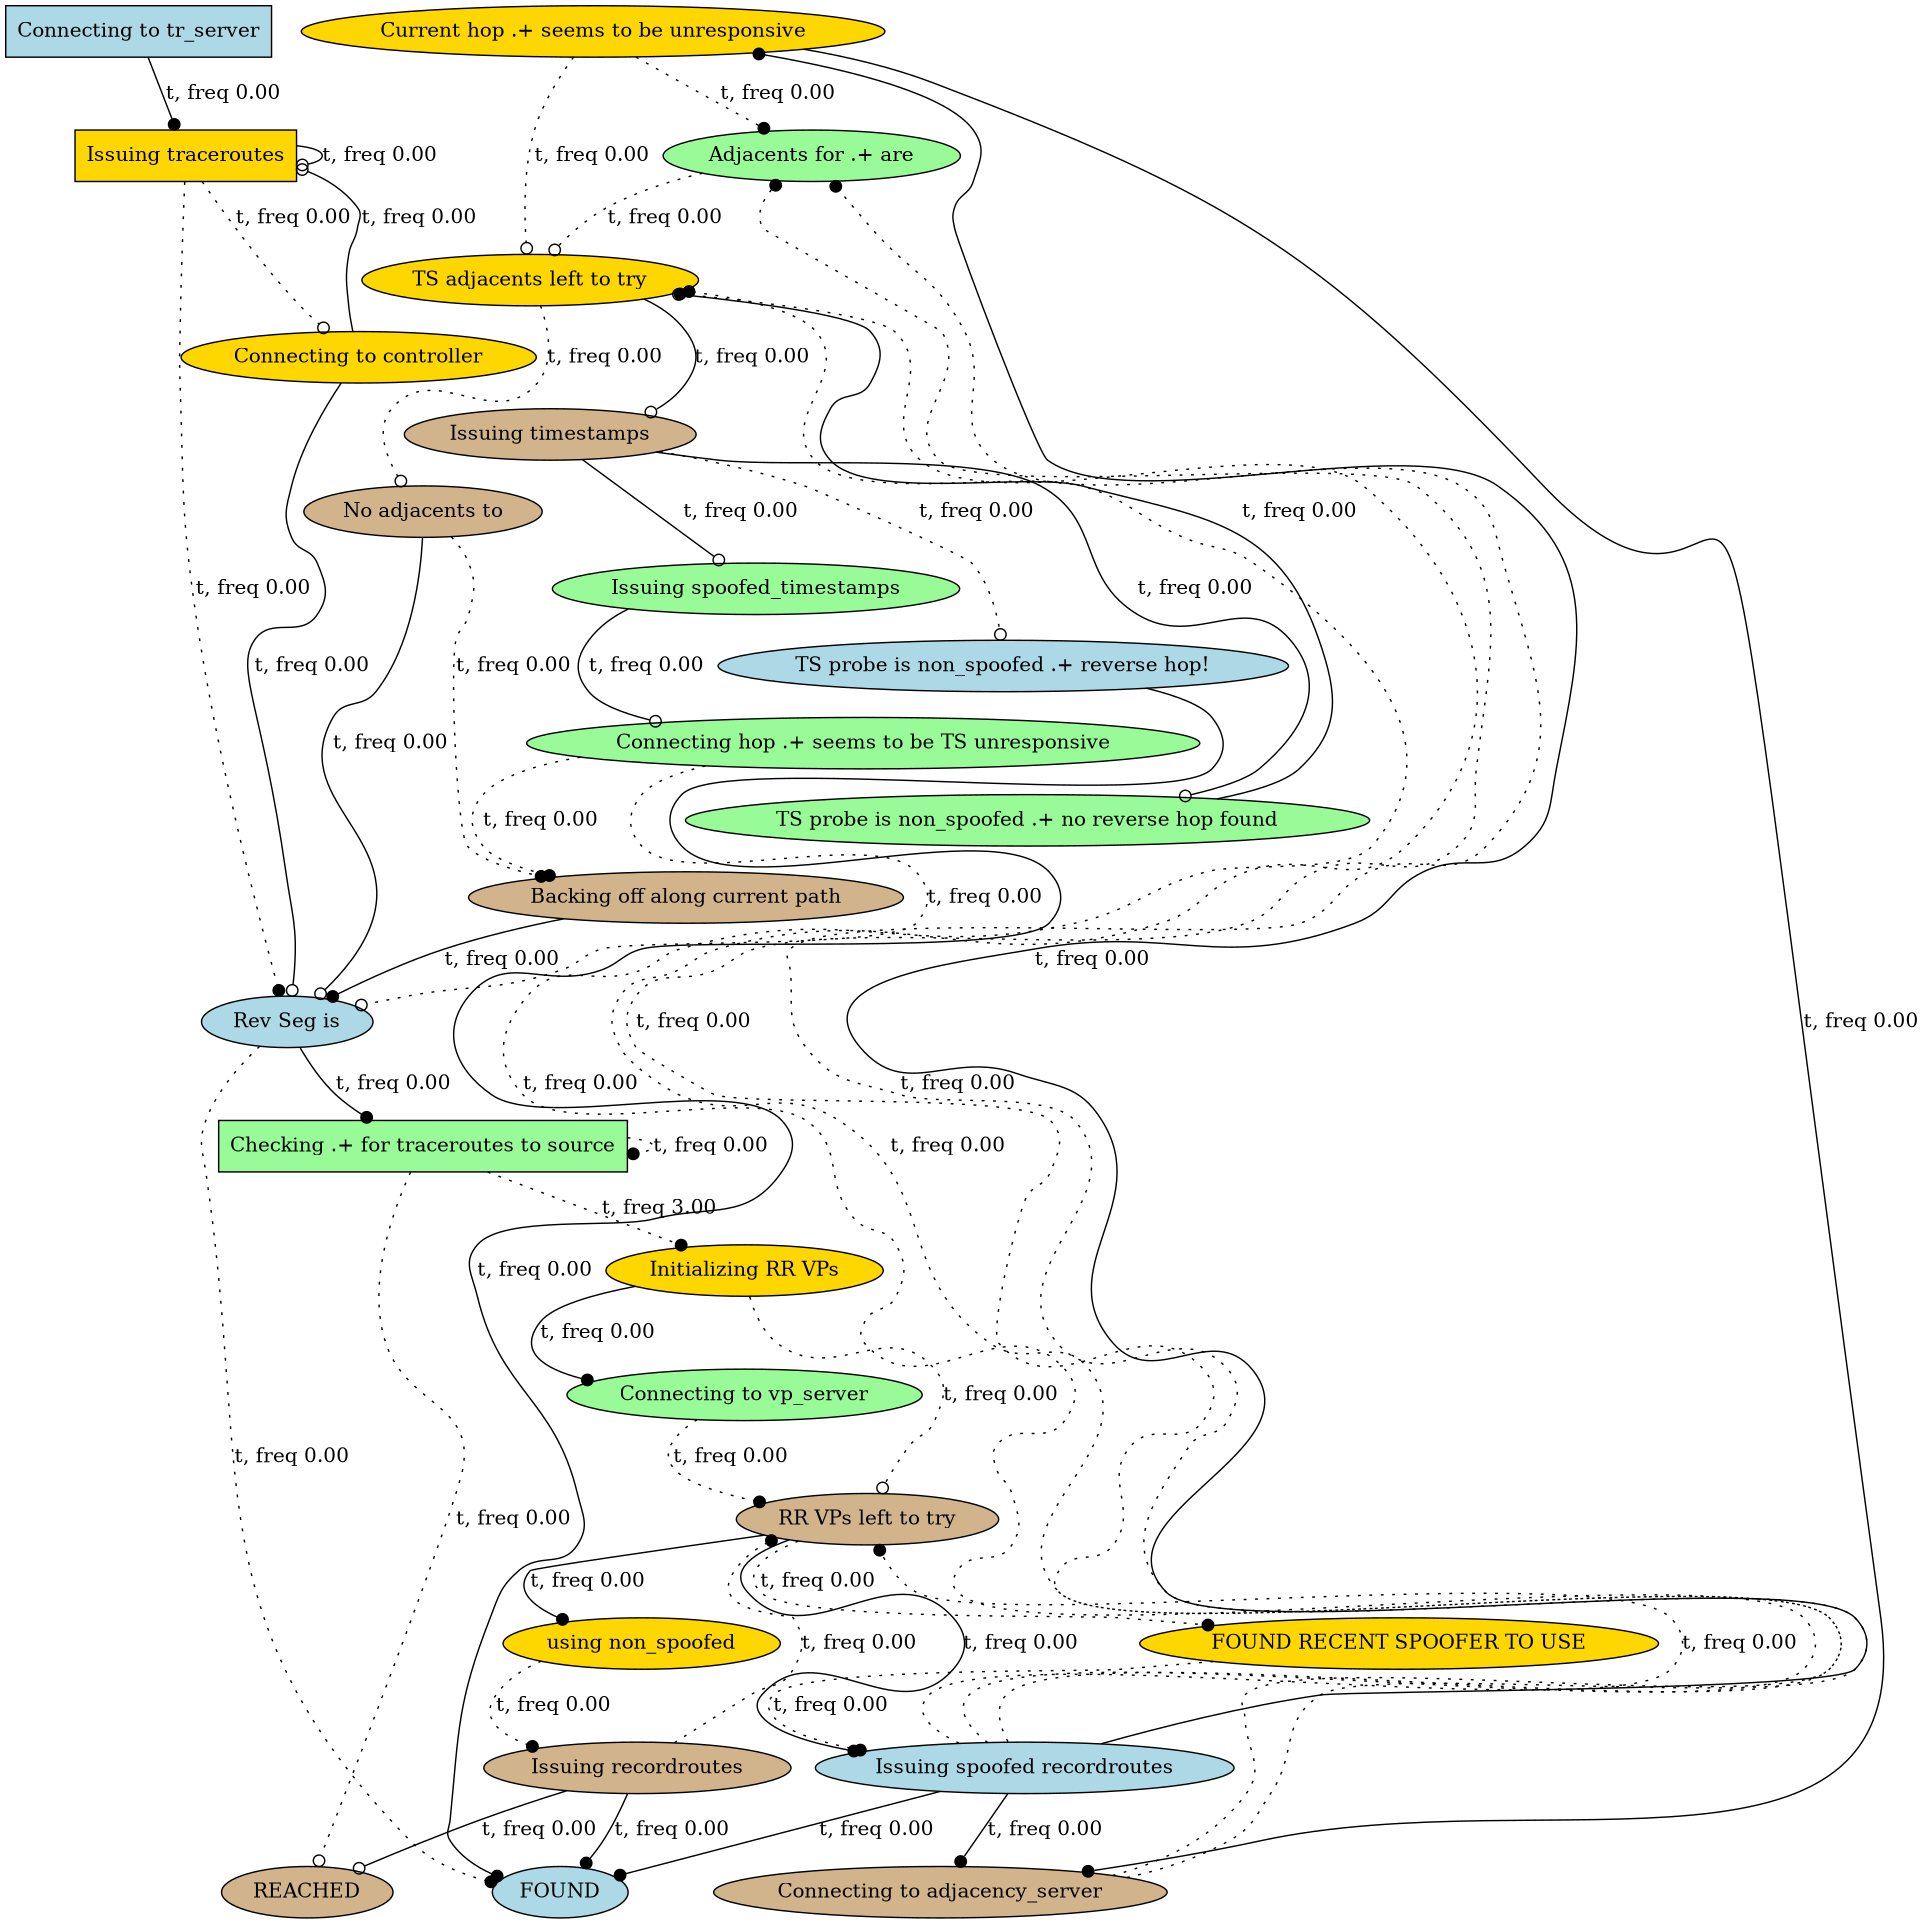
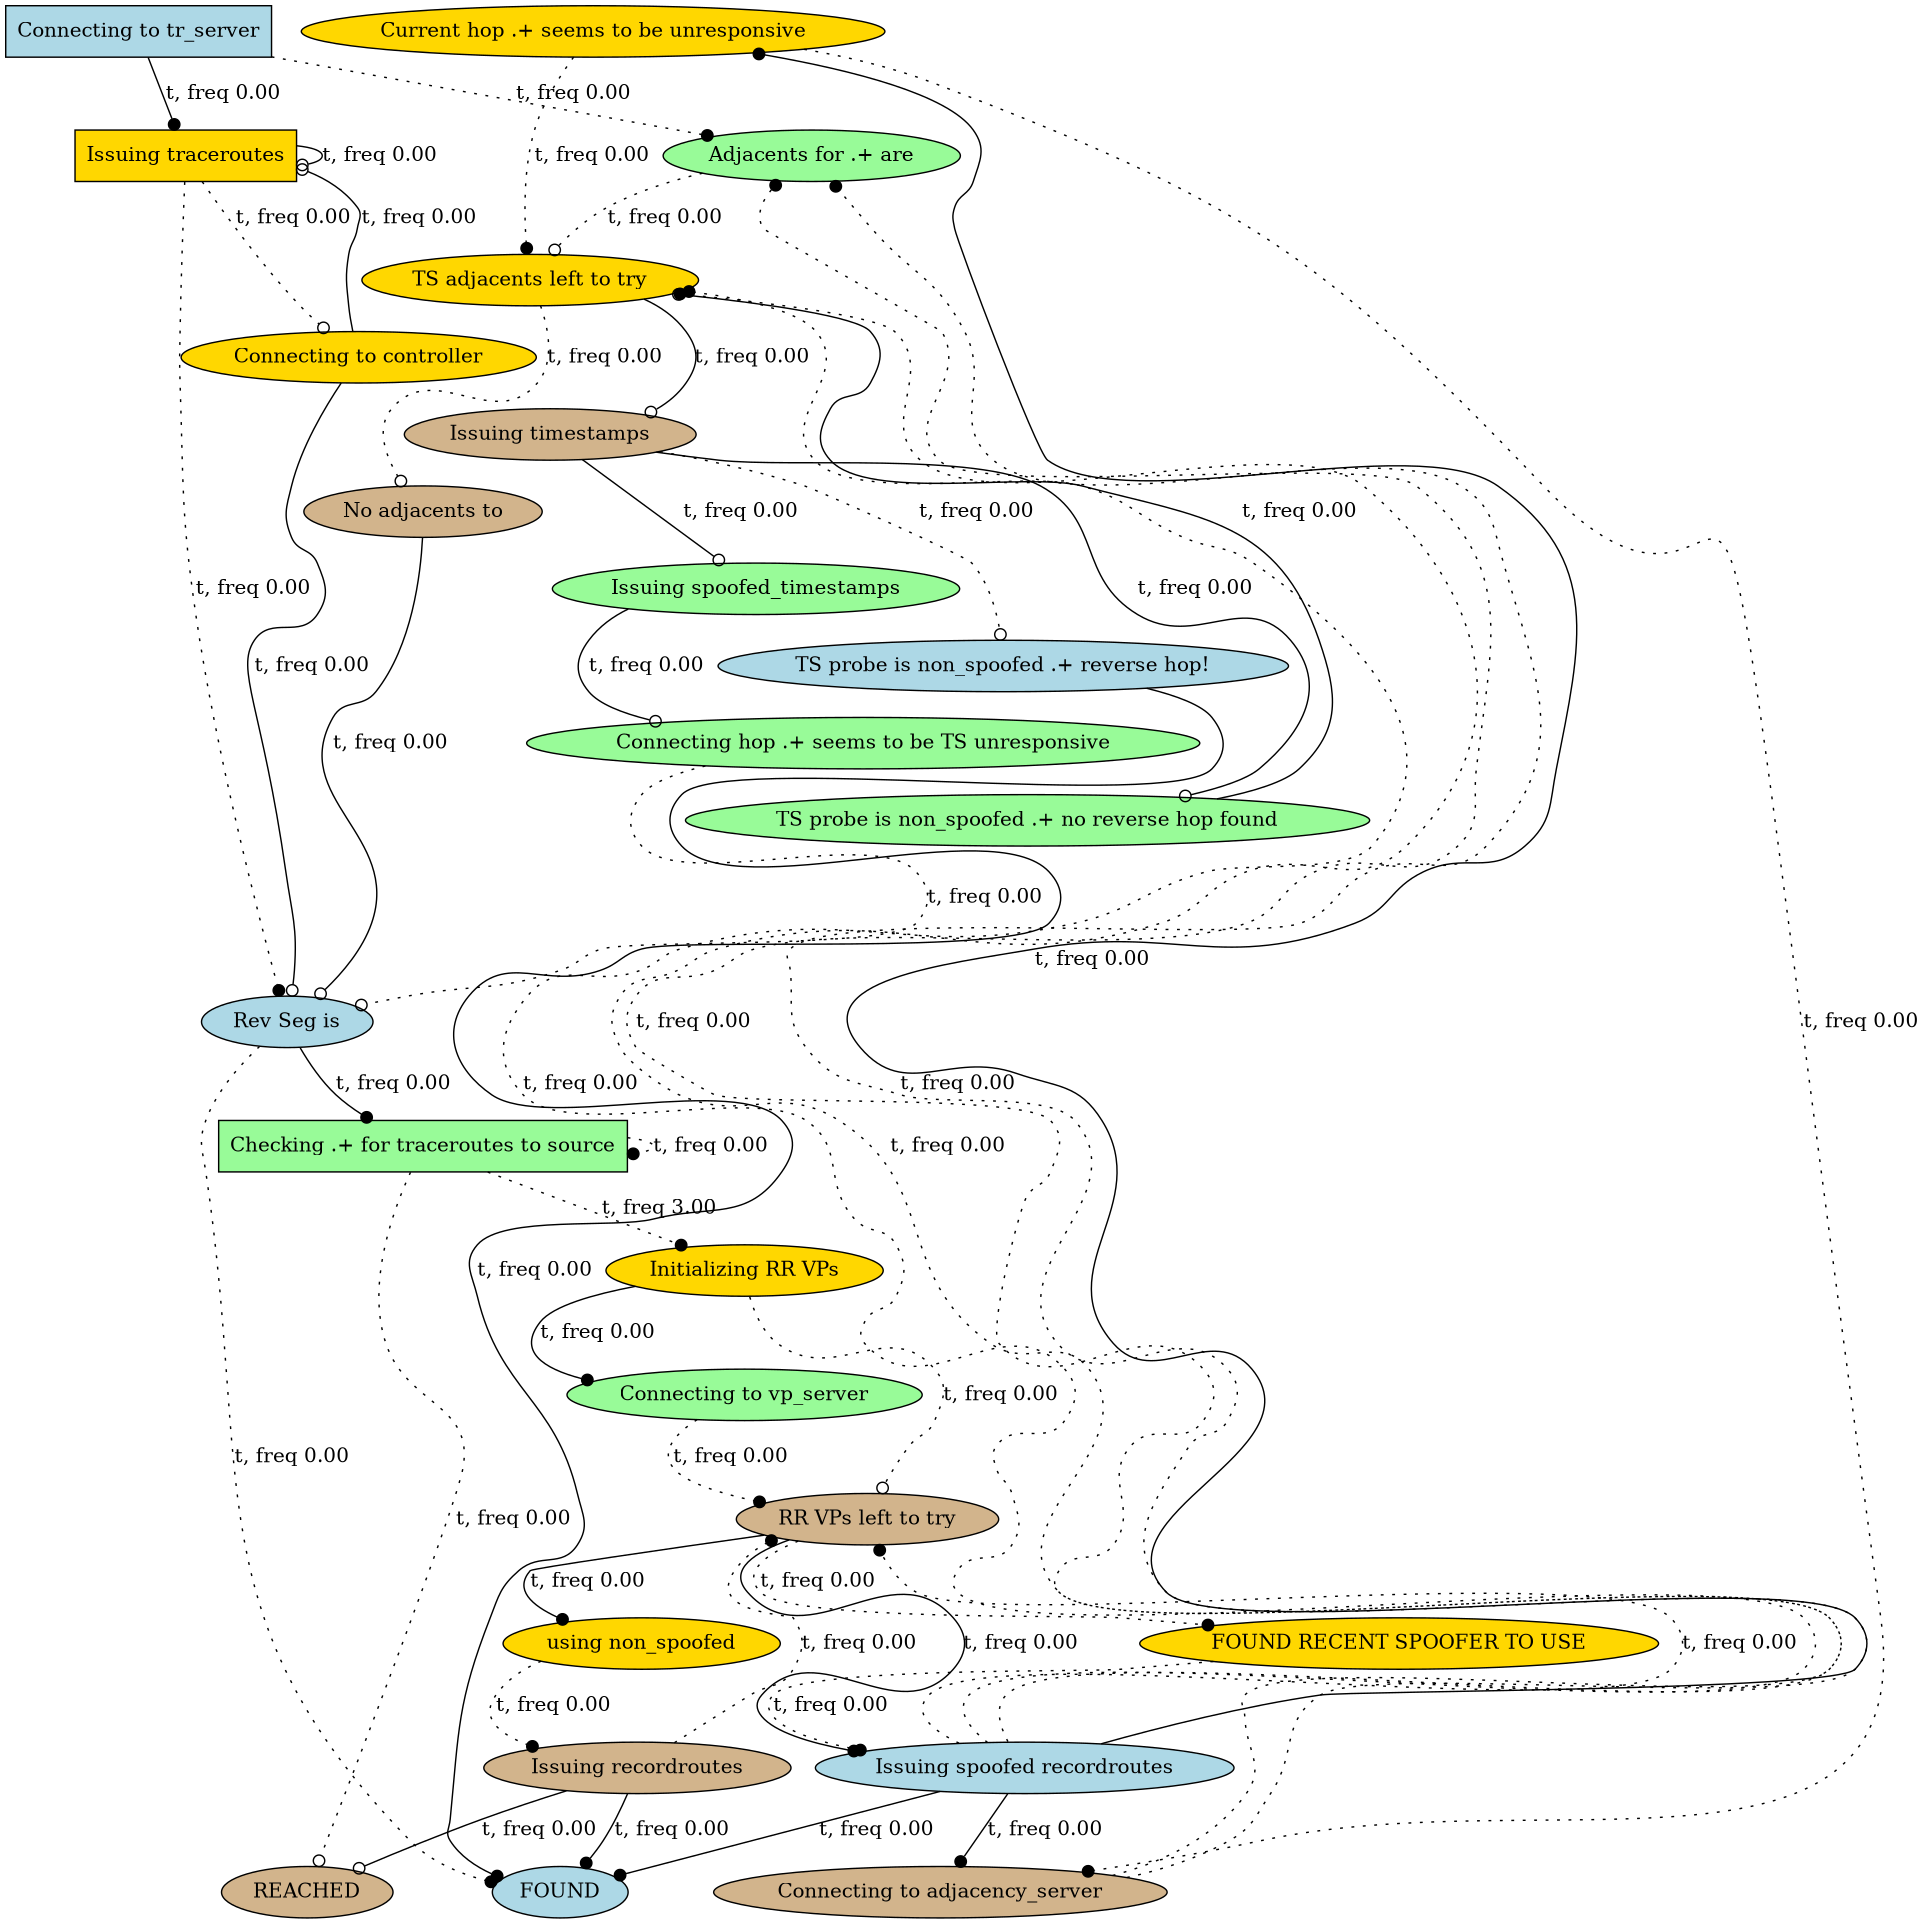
edge "Current hop .+ seems to be unresponsive" -> "Adjacents for .+ are": now "Connecting to tr_server" -> "Adjacents for .+ are"
edge "Current hop .+ seems to be unresponsive" -> "TS adjacents left to try": arrowhead odot -> dot
node "Backing off along current path": removed
edge "Current hop .+ seems to be unresponsive" -> "Connecting to adjacency_server": style solid -> dotted
